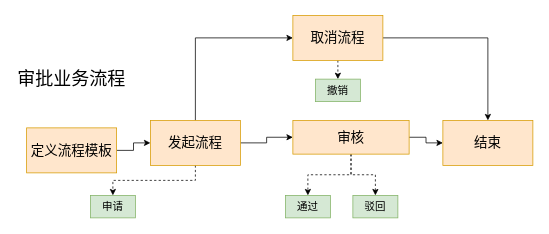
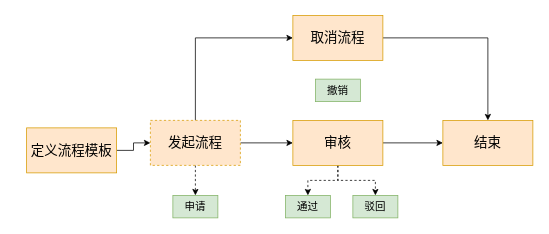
edge "取消流程" -> "撤销": removed
node "审批业务流程": removed
node "审核": size 116x34 -> 90x45
node "发起流程": style solid -> dashed
node "申请": moved (113, 207) -> (195, 207)
